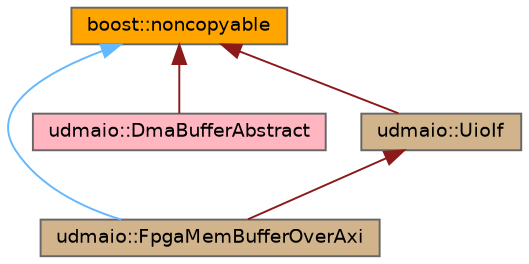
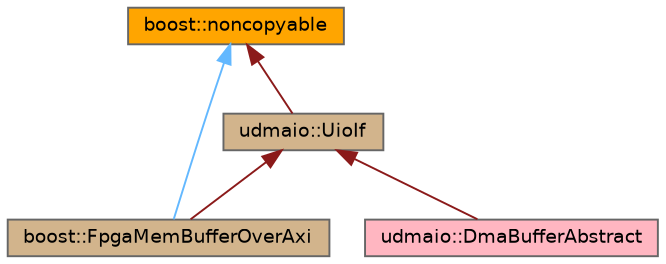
edge "udmaio::DmaBufferAbstract" -> "boost::noncopyable": now "udmaio::DmaBufferAbstract" -> "udmaio::UioIf"
node "udmaio::FpgaMemBufferOverAxi": label "udmaio::FpgaMemBufferOverAxi" -> "boost::FpgaMemBufferOverAxi"
